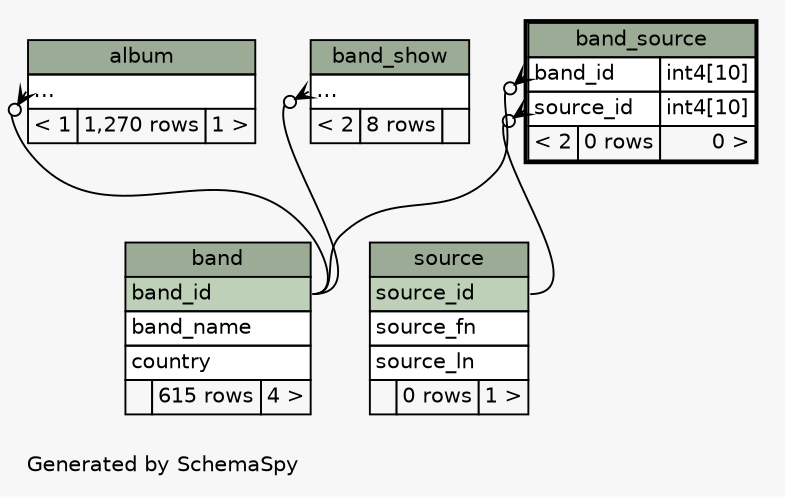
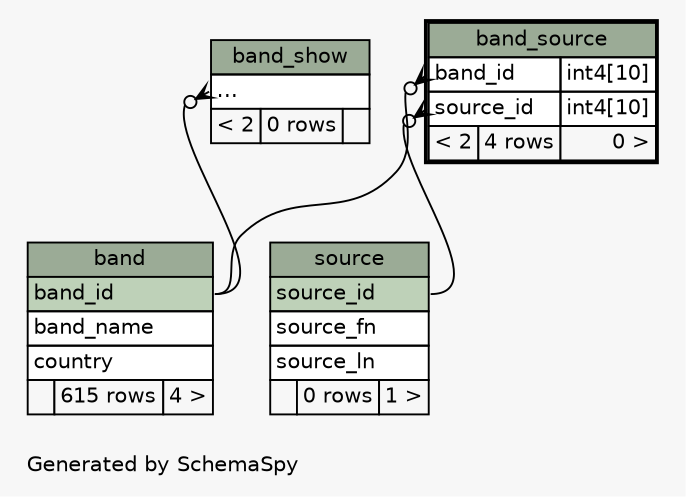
node "album": removed
node "band_show": text "8 rows" -> "0 rows"
node "band_source": text "0 rows" -> "4 rows"
